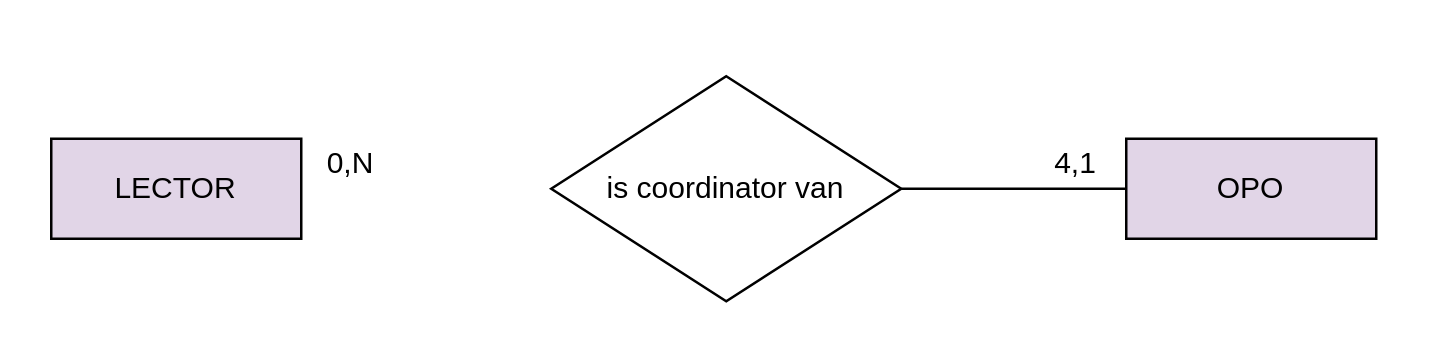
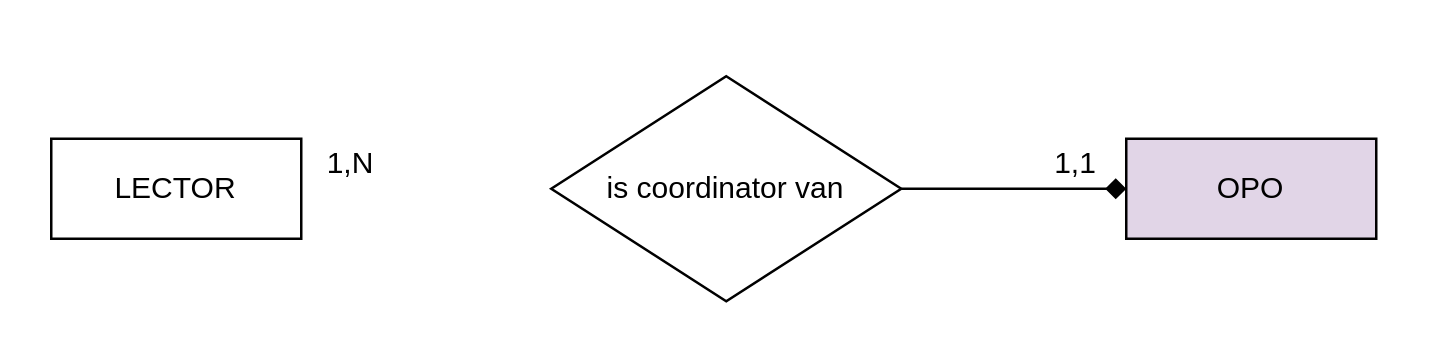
node "0,N": label "0,N" -> "1,N"
node "4,1": label "4,1" -> "1,1"
node "LECTOR": fillcolor #e1d5e7 -> #ffffff
edge "is coordinator van" -- "OPO": arrowhead none -> diamond
